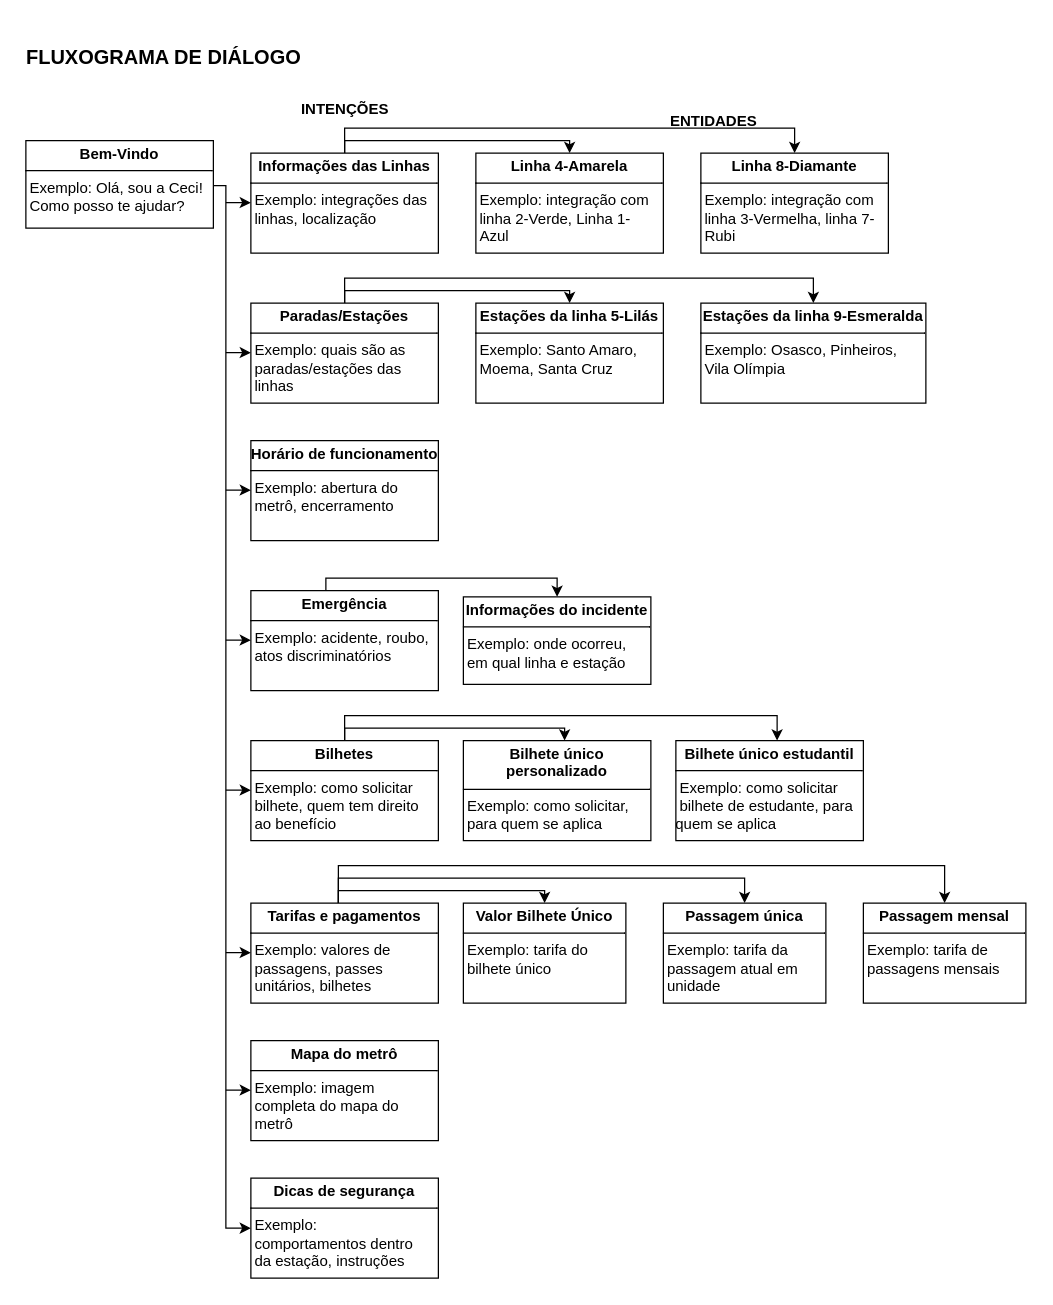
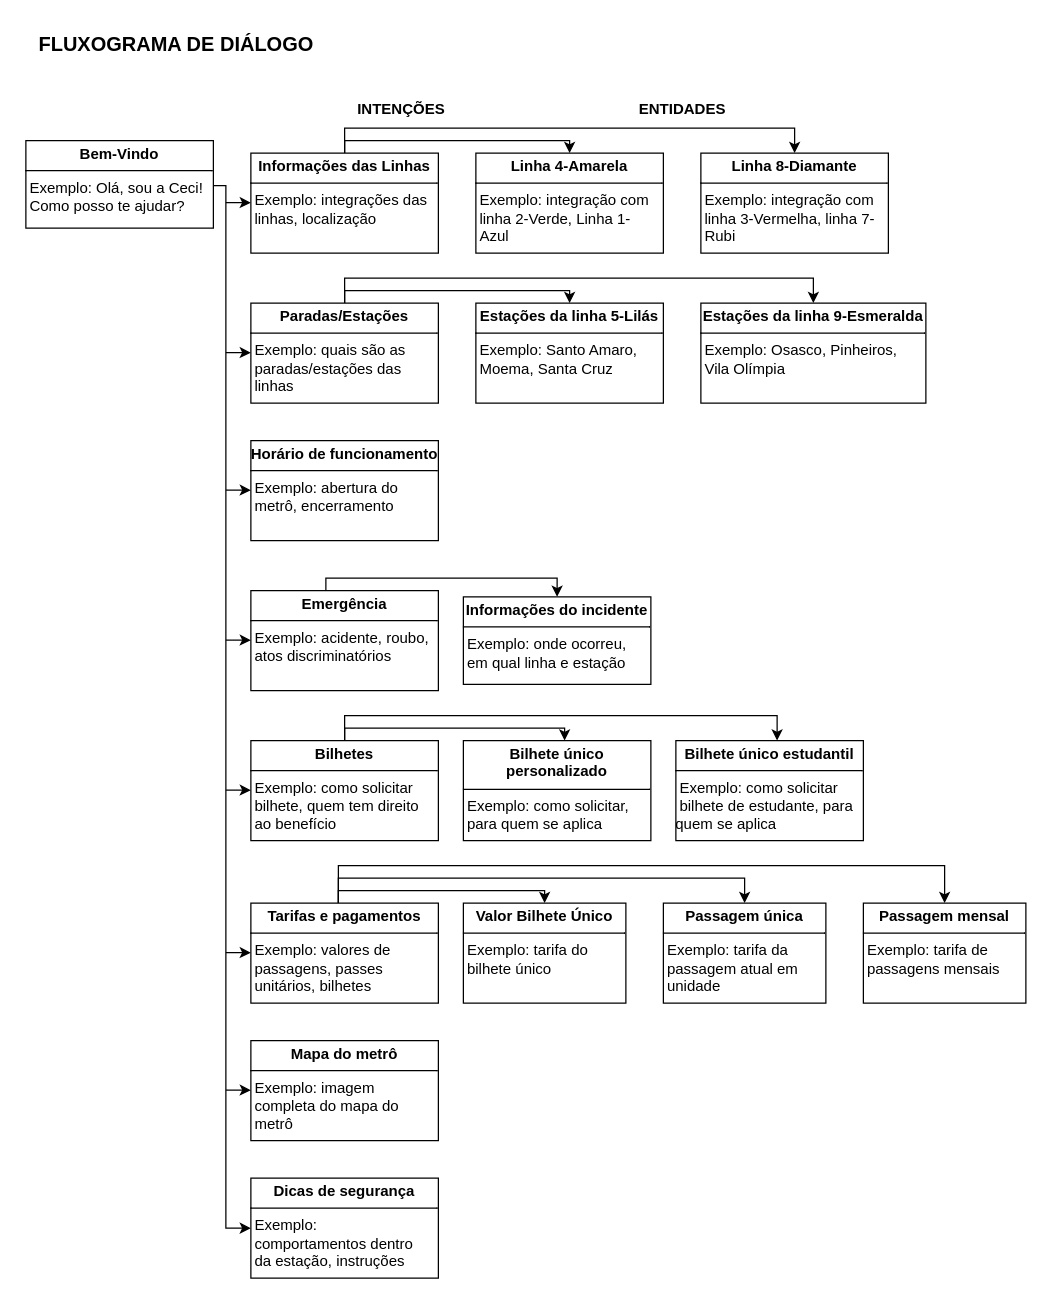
node "FLUXOGRAMA DE DIÁLOGO": moved (163, 57) -> (176, 44)
node "INTENÇÕES": moved (344, 109) -> (401, 109)
node "ENTIDADES": moved (713, 122) -> (682, 109)
